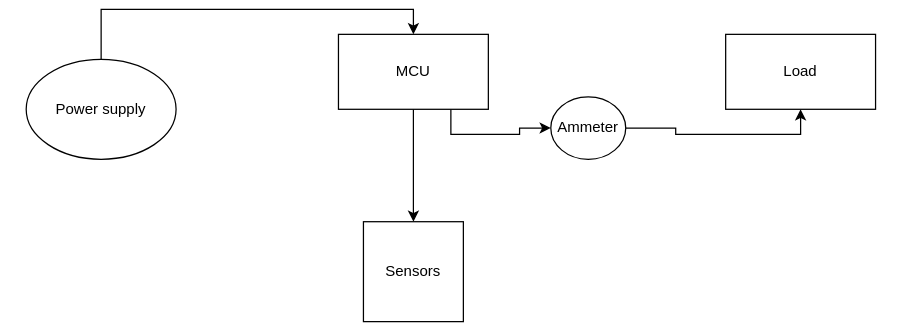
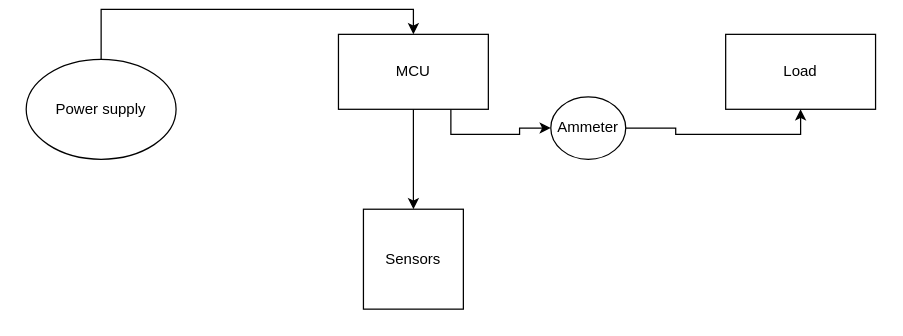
node "Sensors": moved (413, 272) -> (413, 259)
